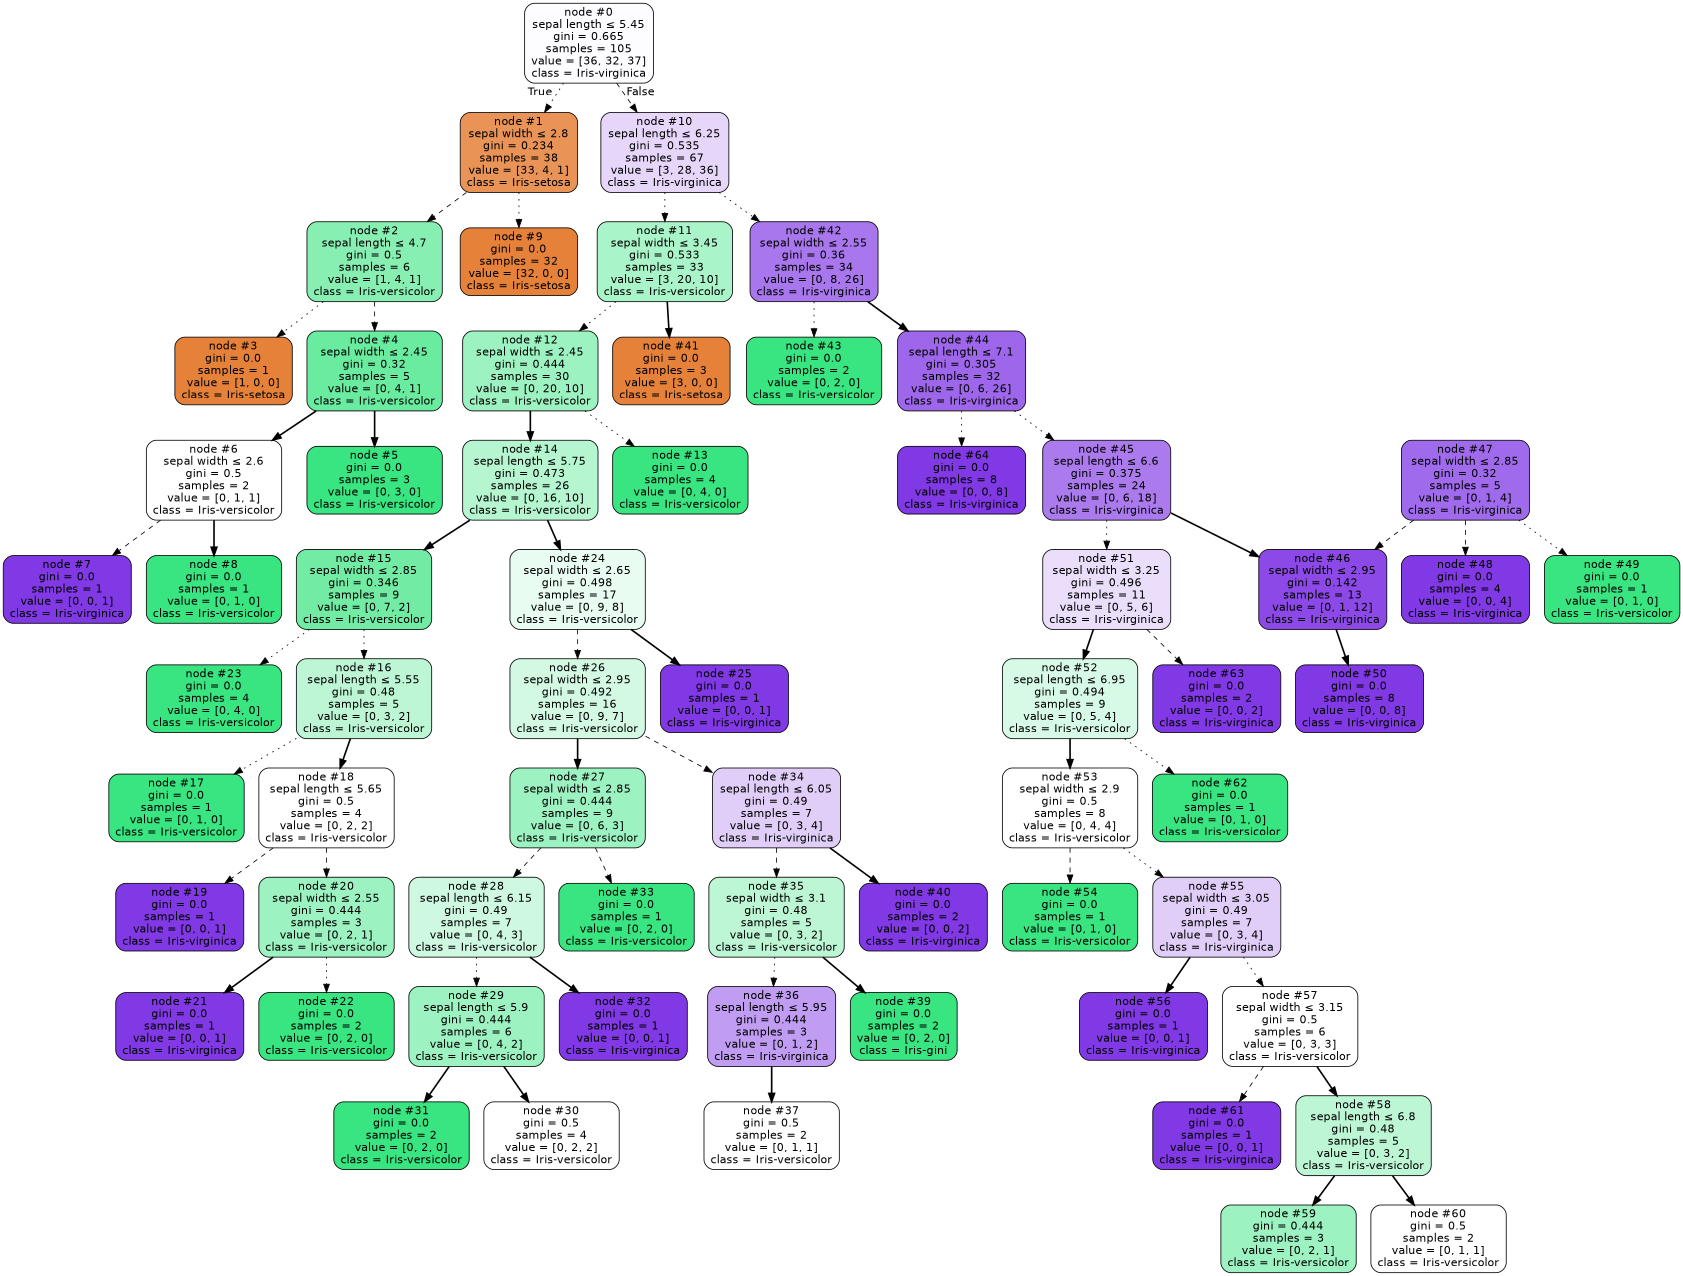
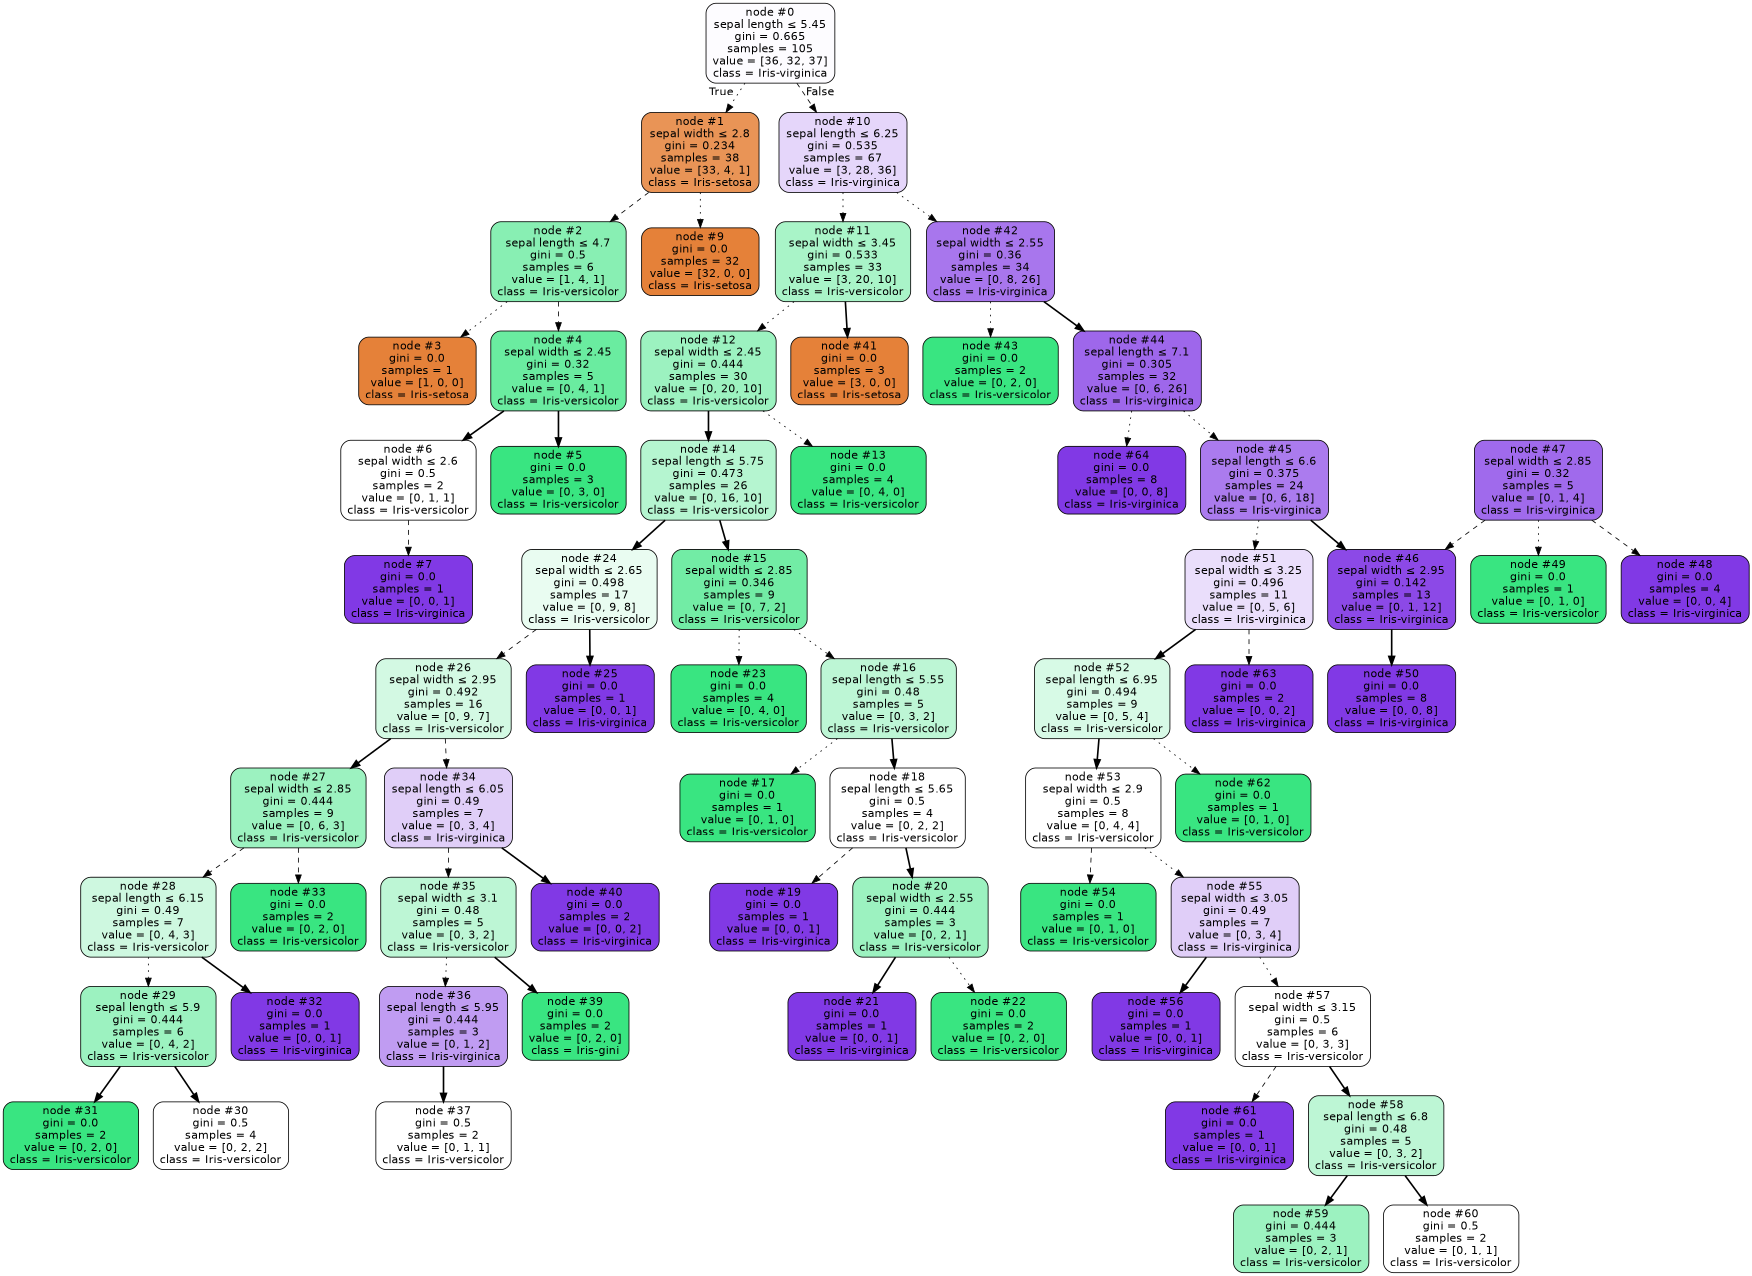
node "node #8": removed
edge "node #18" -> "node #20": style dashed -> bold
node "node #33": text "samples = 1" -> "samples = 2"
